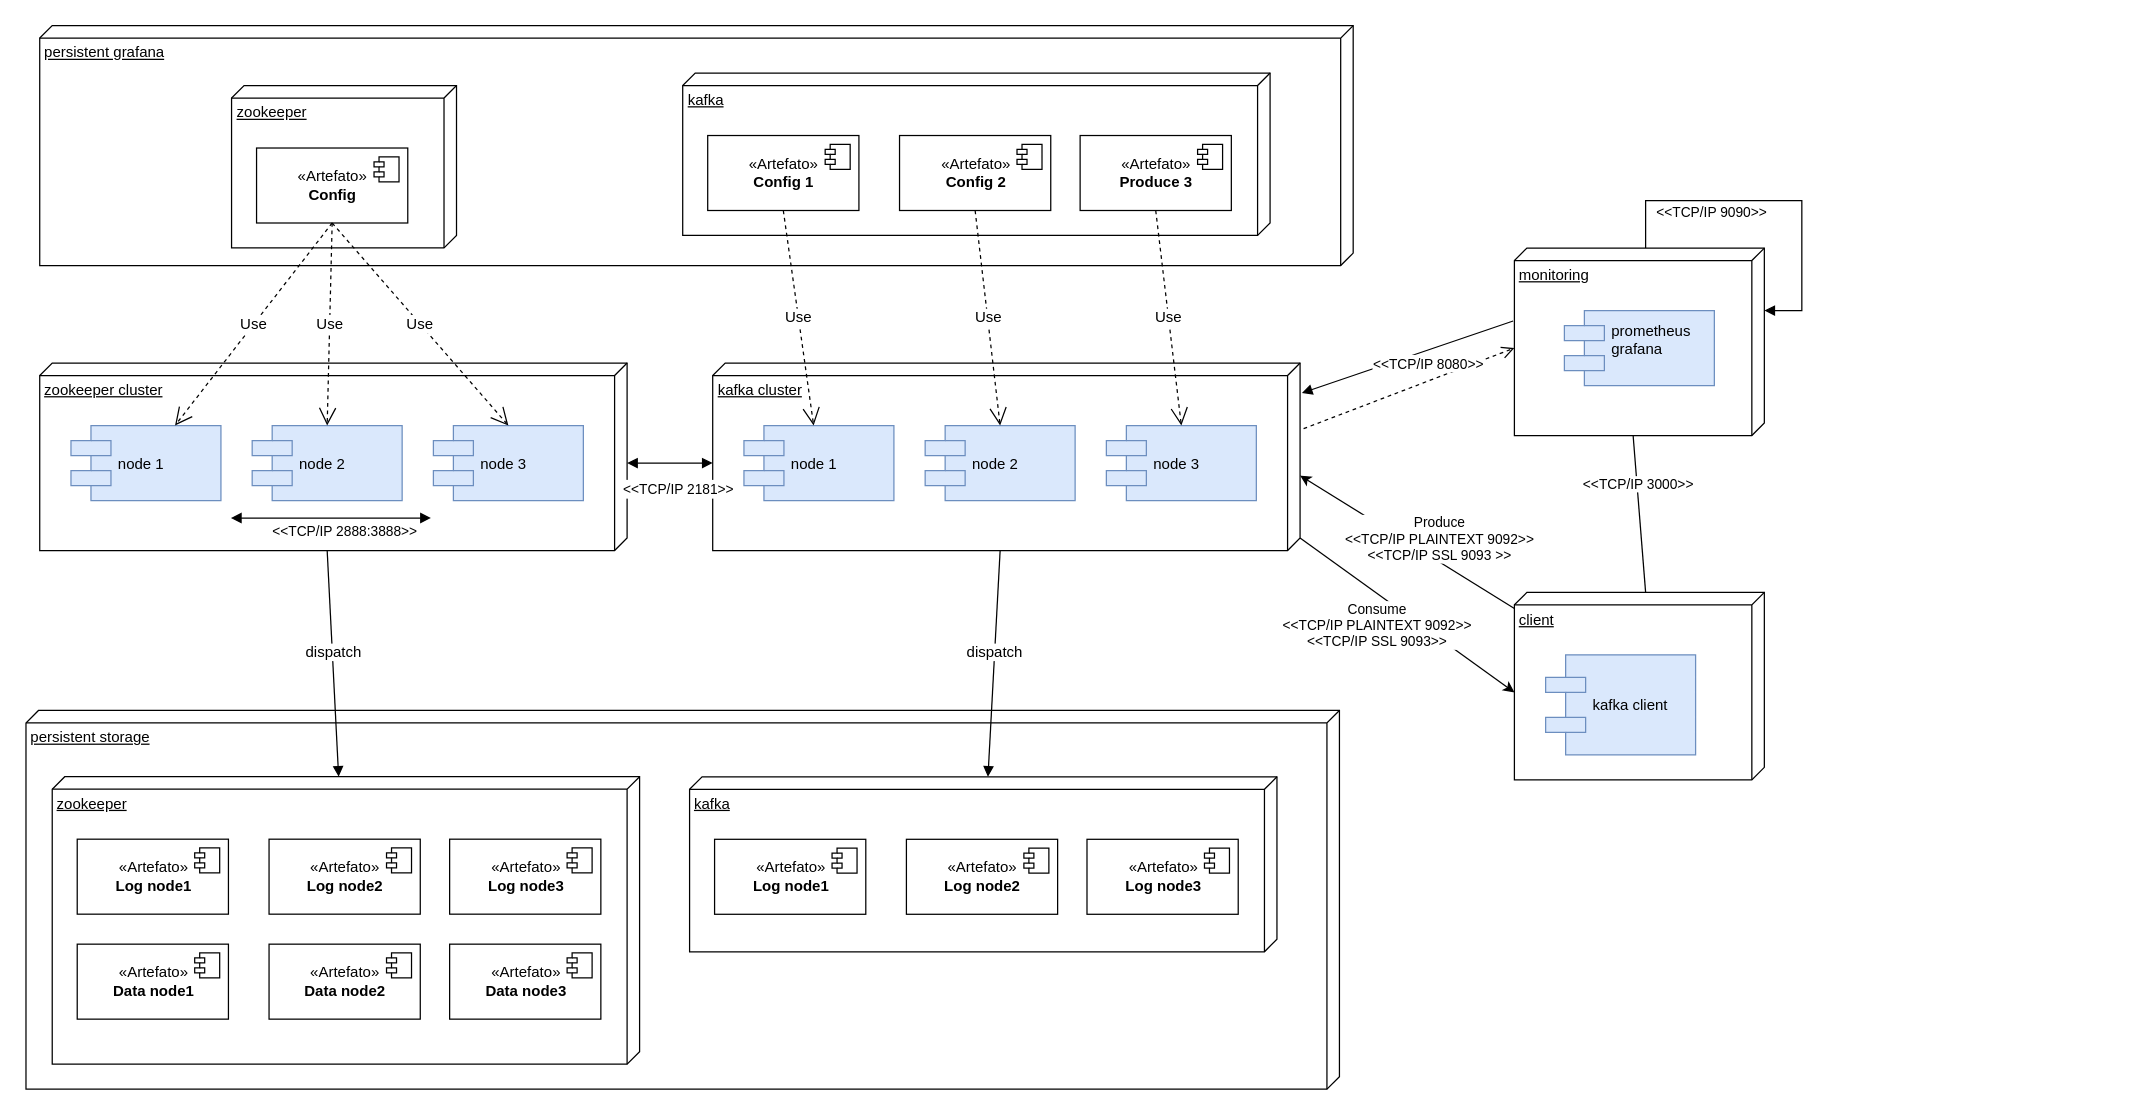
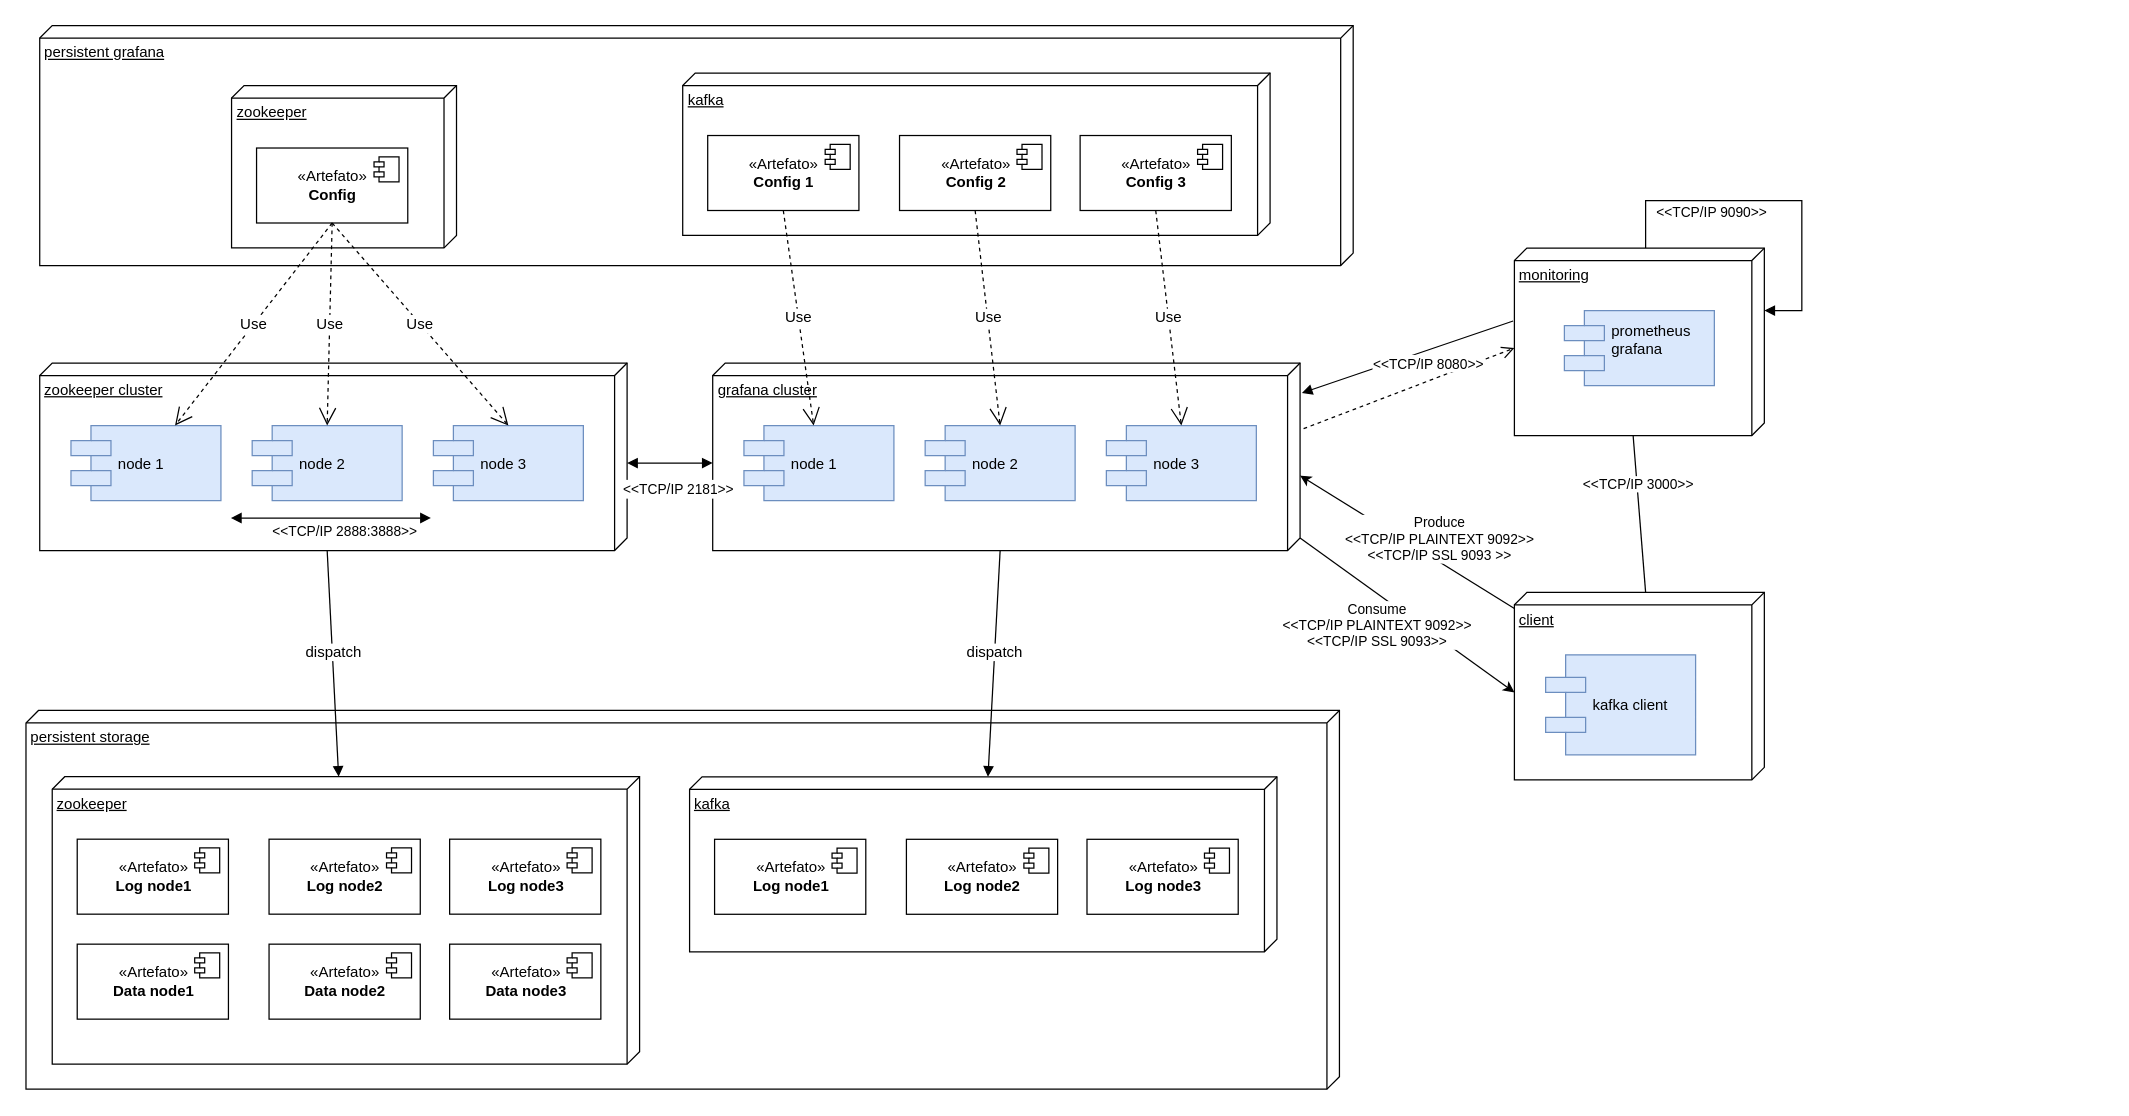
node "«Artefato» Produce 3": label "«Artefato» Produce 3" -> "«Artefato» Config 3"
node "kafka cluster": label "kafka cluster" -> "grafana cluster"
